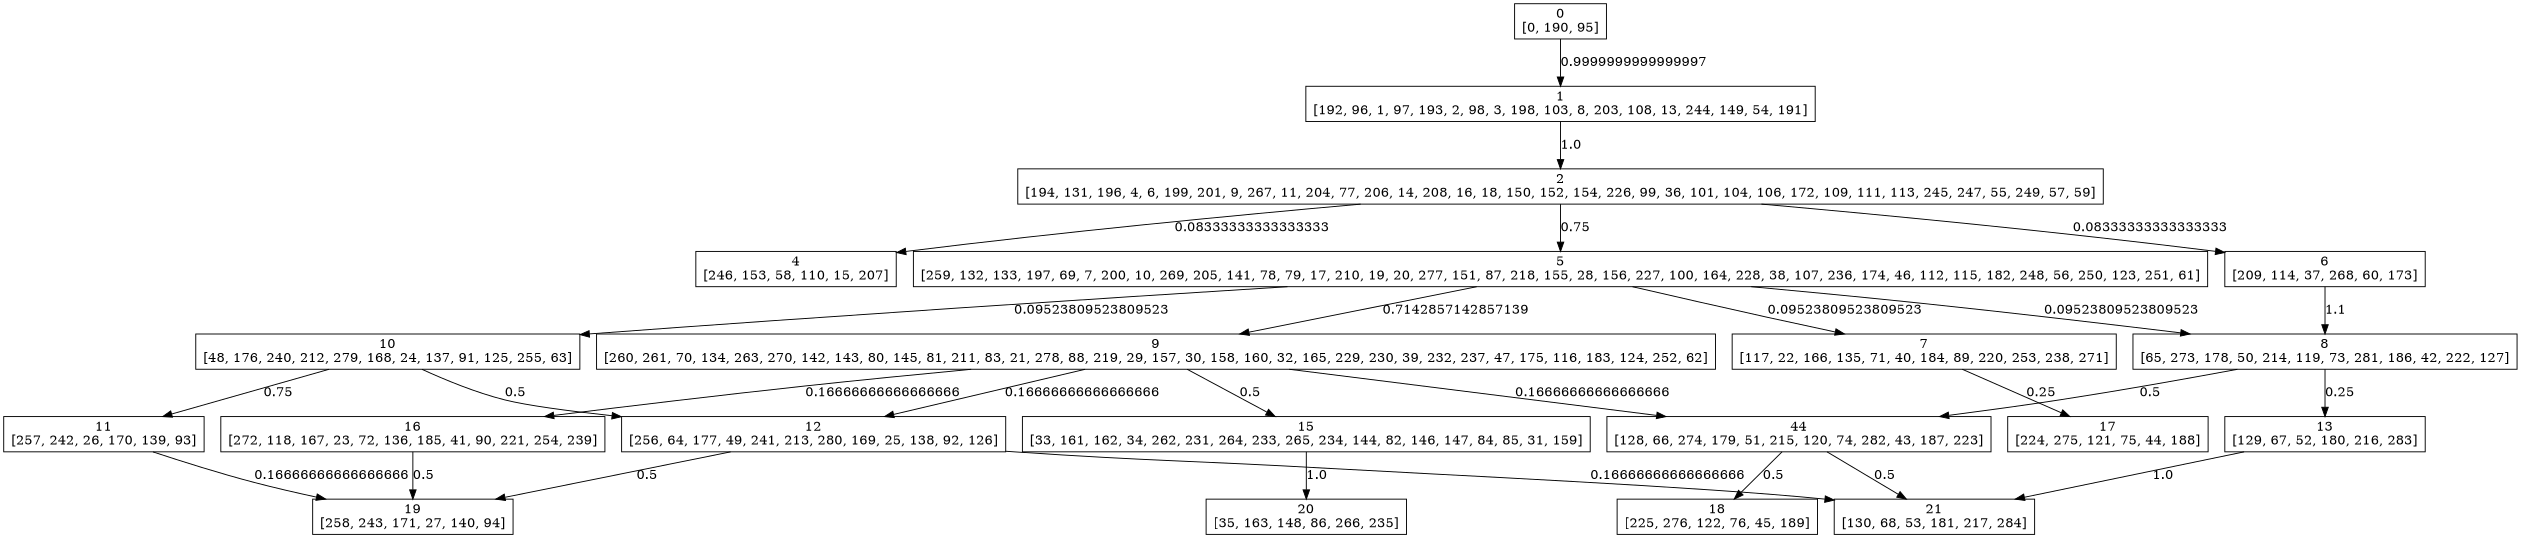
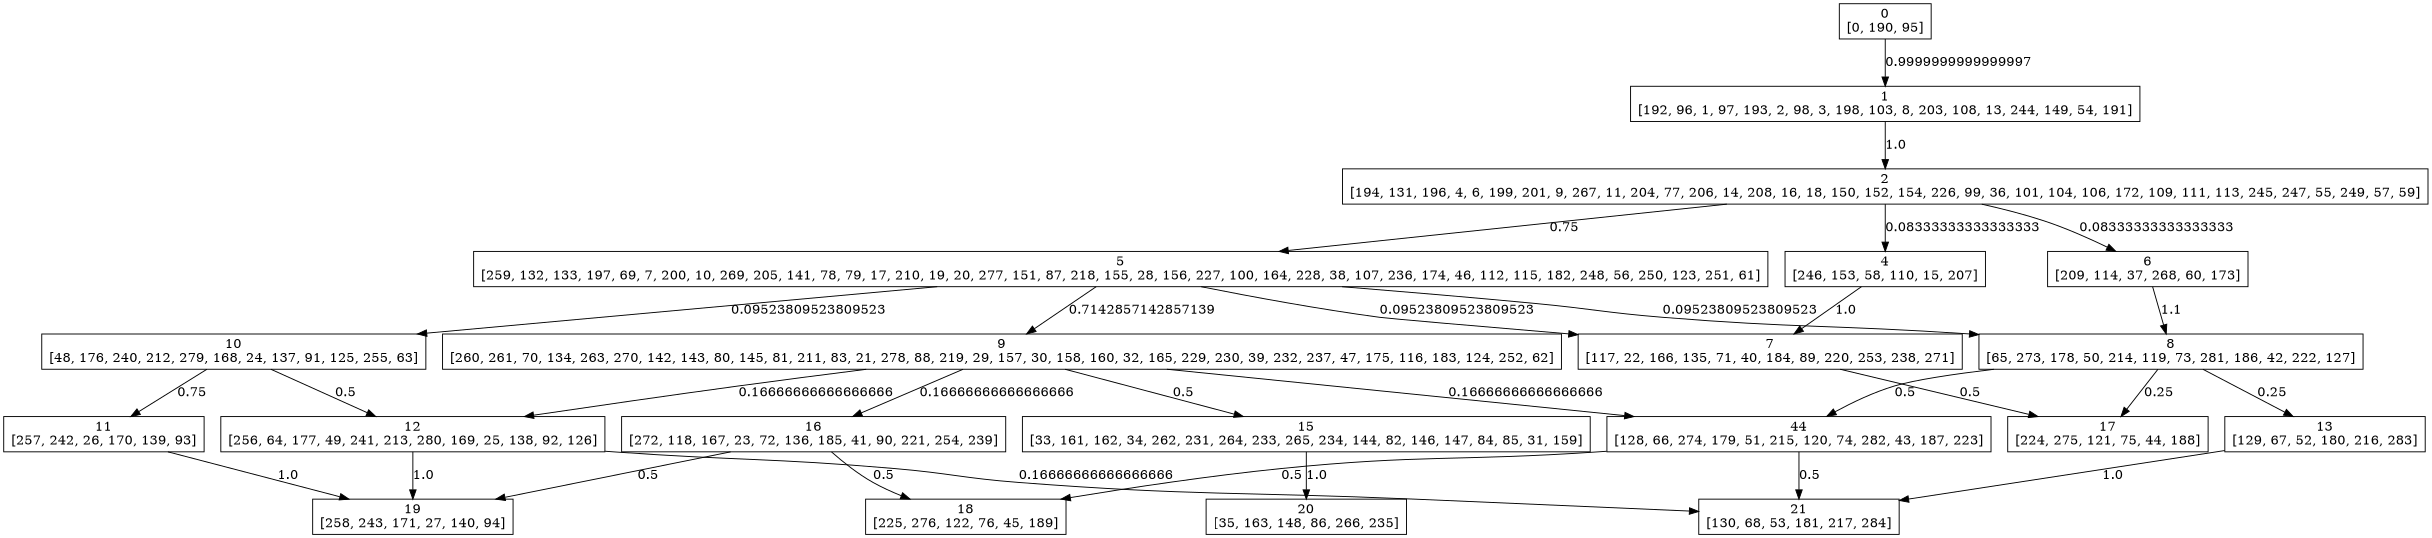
edge "4 [246, 153, 58, 110, 15, 207]" -> "7 [117, 22, 166, 135, 71, 40, 184, 89, 220, 253, 238, 271]": added, label "1.0"
edge "8 [65, 273, 178, 50, 214, 119, 73, 281, 186, 42, 222, 127]" -> "17 [224, 275, 121, 75, 44, 188]": added, label "0.25"
edge "7 [117, 22, 166, 135, 71, 40, 184, 89, 220, 253, 238, 271]" -> "17 [224, 275, 121, 75, 44, 188]": label "0.25" -> "0.5"
edge "11 [257, 242, 26, 170, 139, 93]" -> "19 [258, 243, 171, 27, 140, 94]": label "0.16666666666666666" -> "1.0"
edge "12 [256, 64, 177, 49, 241, 213, 280, 169, 25, 138, 92, 126]" -> "19 [258, 243, 171, 27, 140, 94]": label "0.5" -> "1.0"
edge "16 [272, 118, 167, 23, 72, 136, 185, 41, 90, 221, 254, 239]" -> "18 [225, 276, 122, 76, 45, 189]": added, label "0.5"
